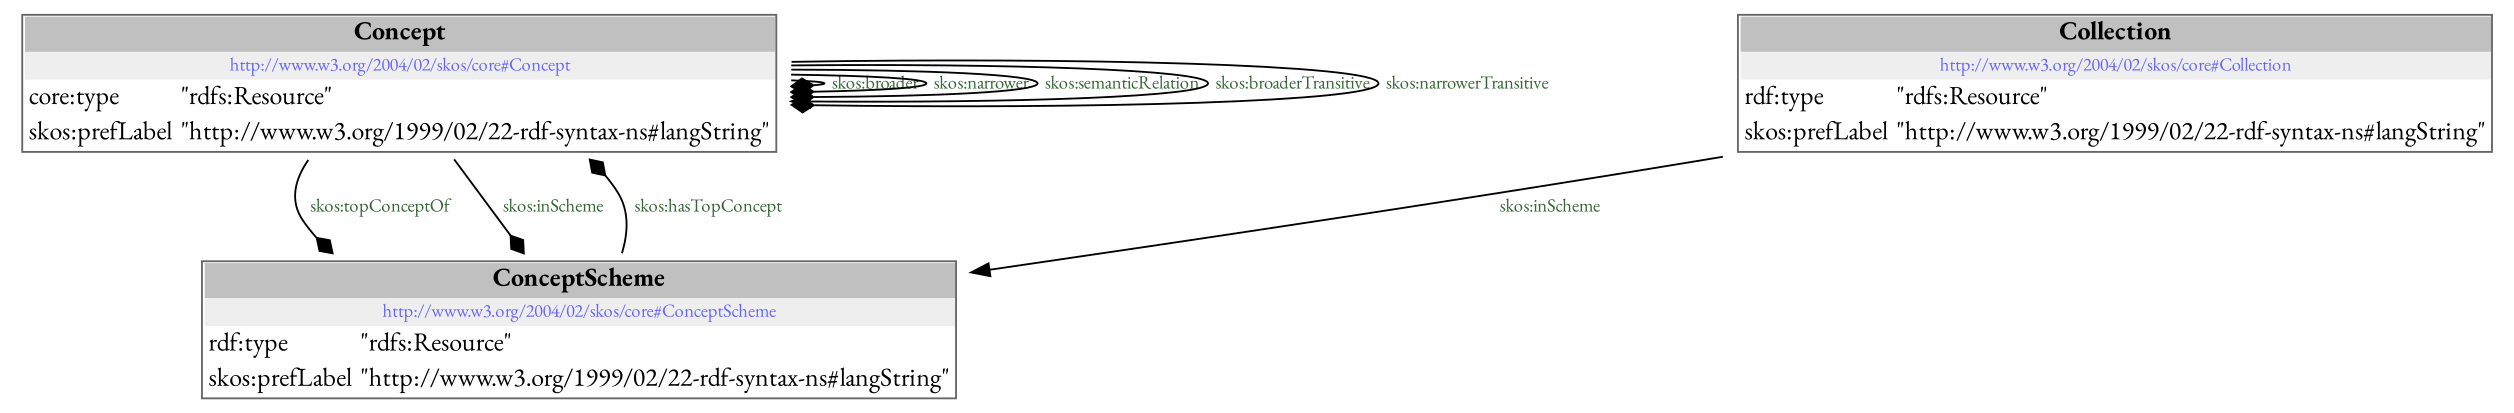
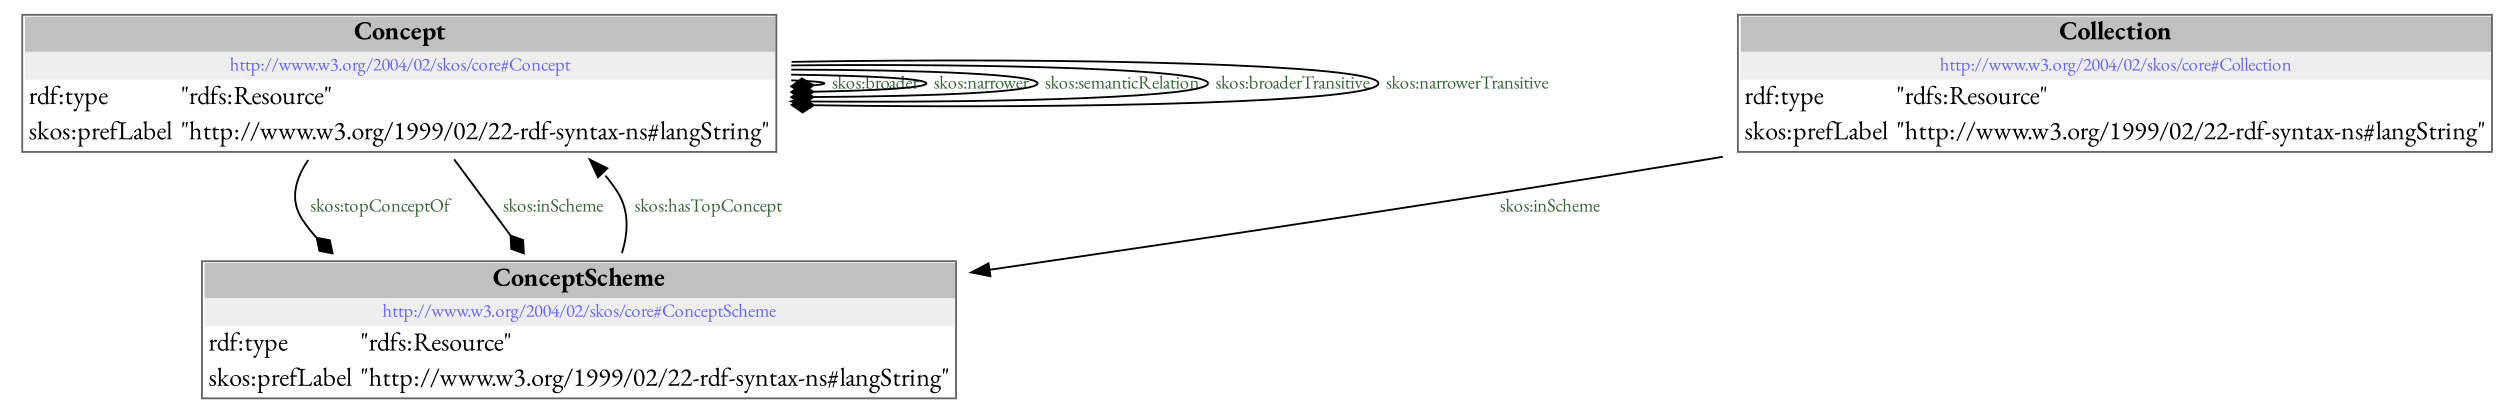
node "Concept": text "core:type" -> "rdf:type"
edge "ConceptScheme" -> "Concept": arrowhead diamond -> normal
